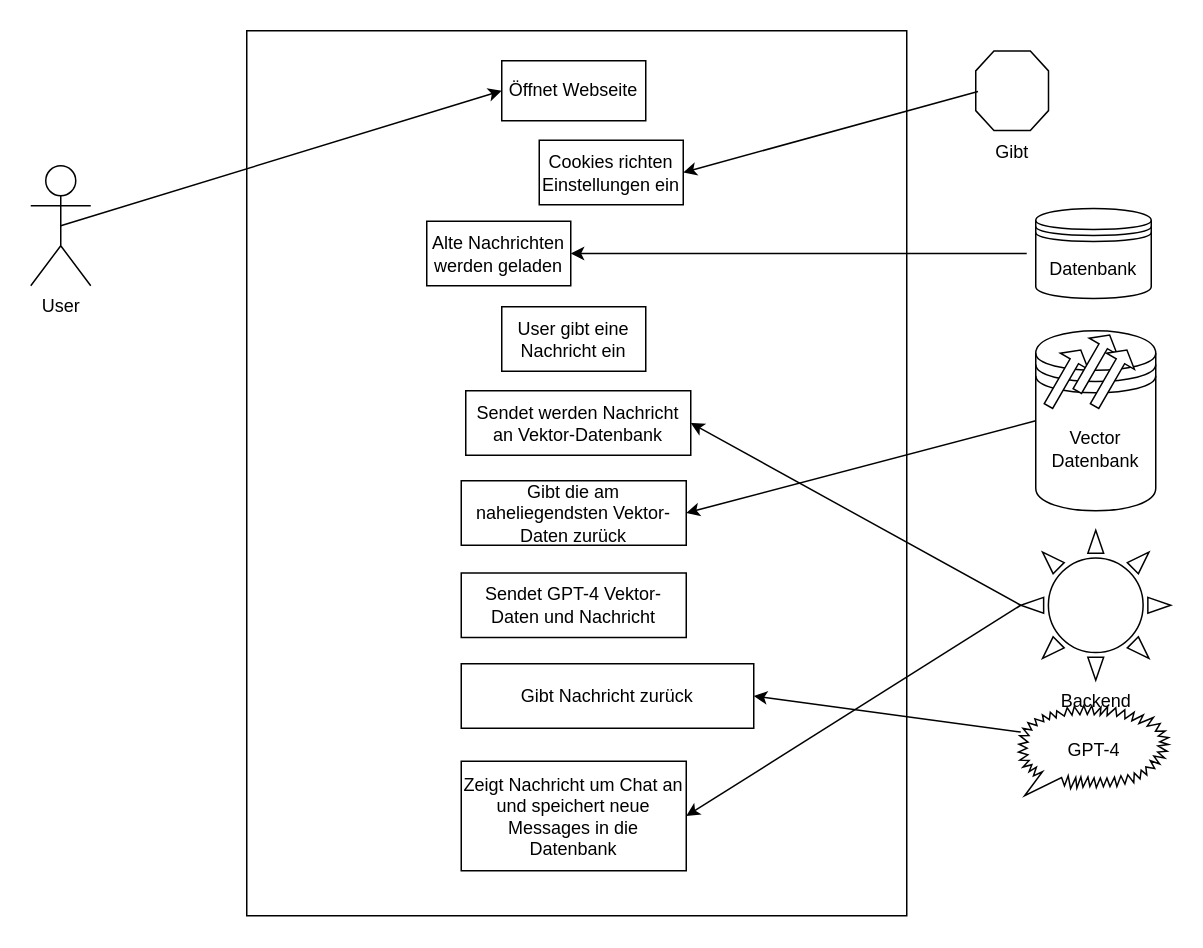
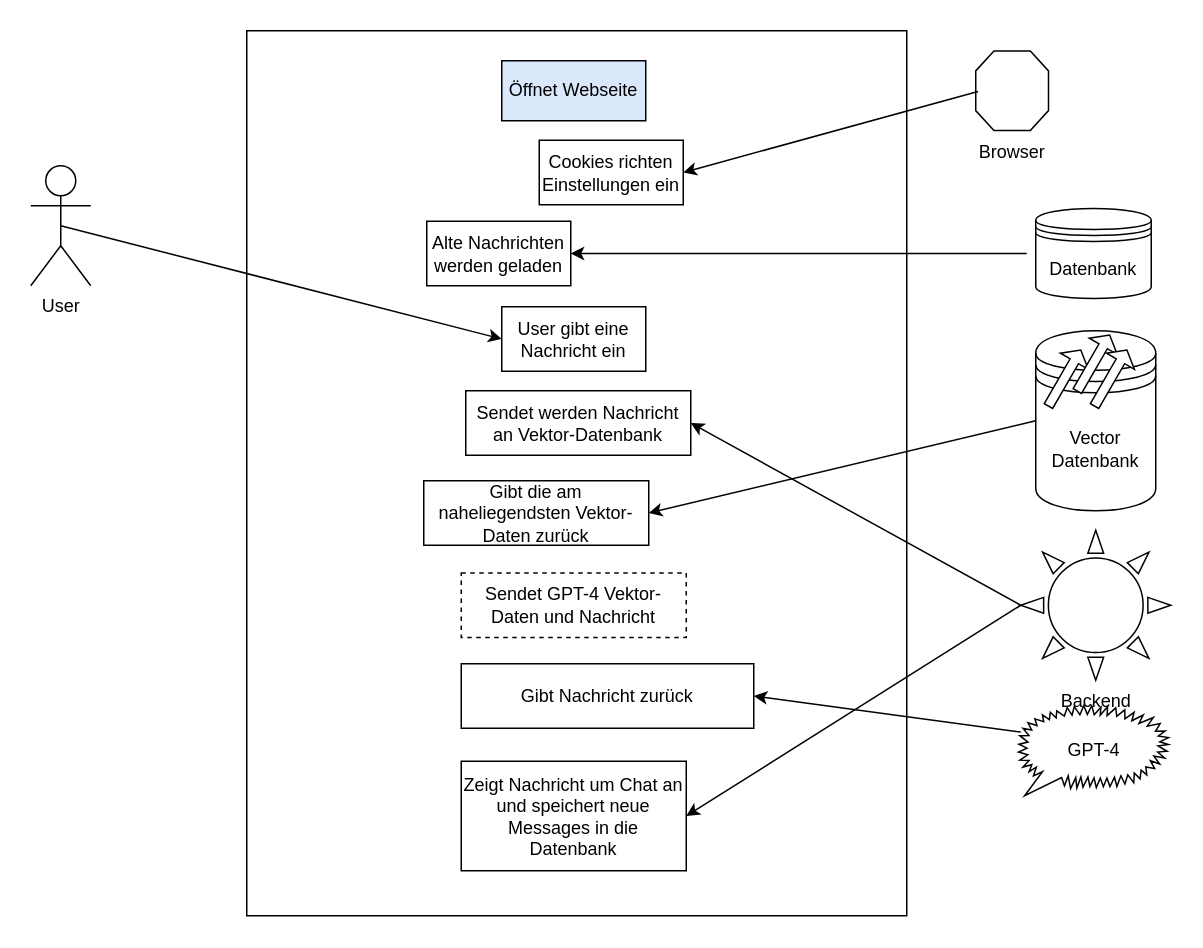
node "Öffnet Webseite": fillcolor #ffffff -> #dae8fc
node "Gibt": label "Gibt" -> "Browser"
edge "User" -> "Öffnet Webseite": removed
edge "User" -> "User gibt eine Nachricht ein": added
node "Gibt die am naheliegendsten Vektor-Daten zurück": moved (574, 513) -> (536, 513)
node "Sendet GPT-4 Vektor-Daten und Nachricht": style solid -> dashed
